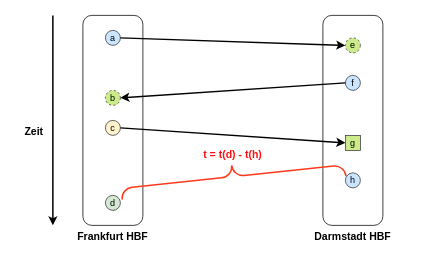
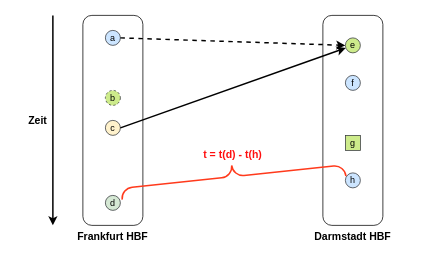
edge "a" -> "e": style solid -> dashed
node "e": style dashed -> solid
edge "f" -> "b": removed
node "Zeit": moved (34, 132) -> (38, 120)
edge "c" -> "g": now "c" -> "e"
